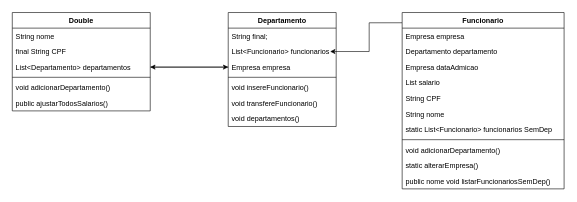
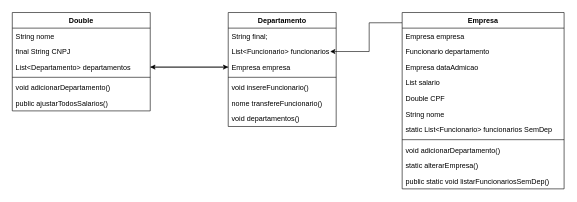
node "Funcionario": label "Funcionario" -> "Empresa"
node "final String CPF": label "final String CPF" -> "final String CNPJ"
node "Departamento departamento": label "Departamento departamento" -> "Funcionario departamento"
node "String CPF": label "String CPF" -> "Double CPF"
node "void transfereFuncionario()": label "void transfereFuncionario()" -> "nome transfereFuncionario()"
node "public nome void listarFuncionariosSemDep()": label "public nome void listarFuncionariosSemDep()" -> "public static void listarFuncionariosSemDep()"
